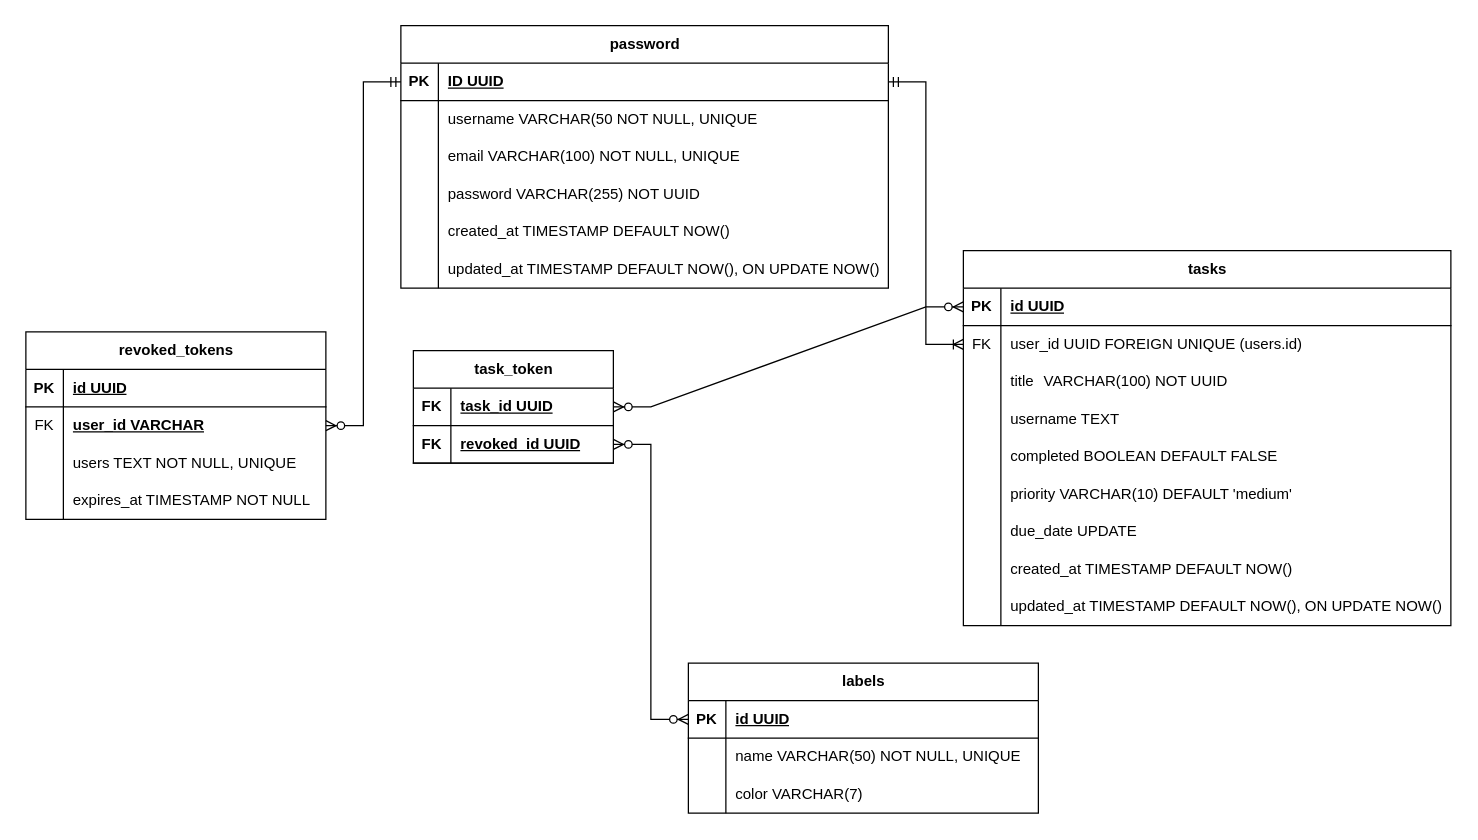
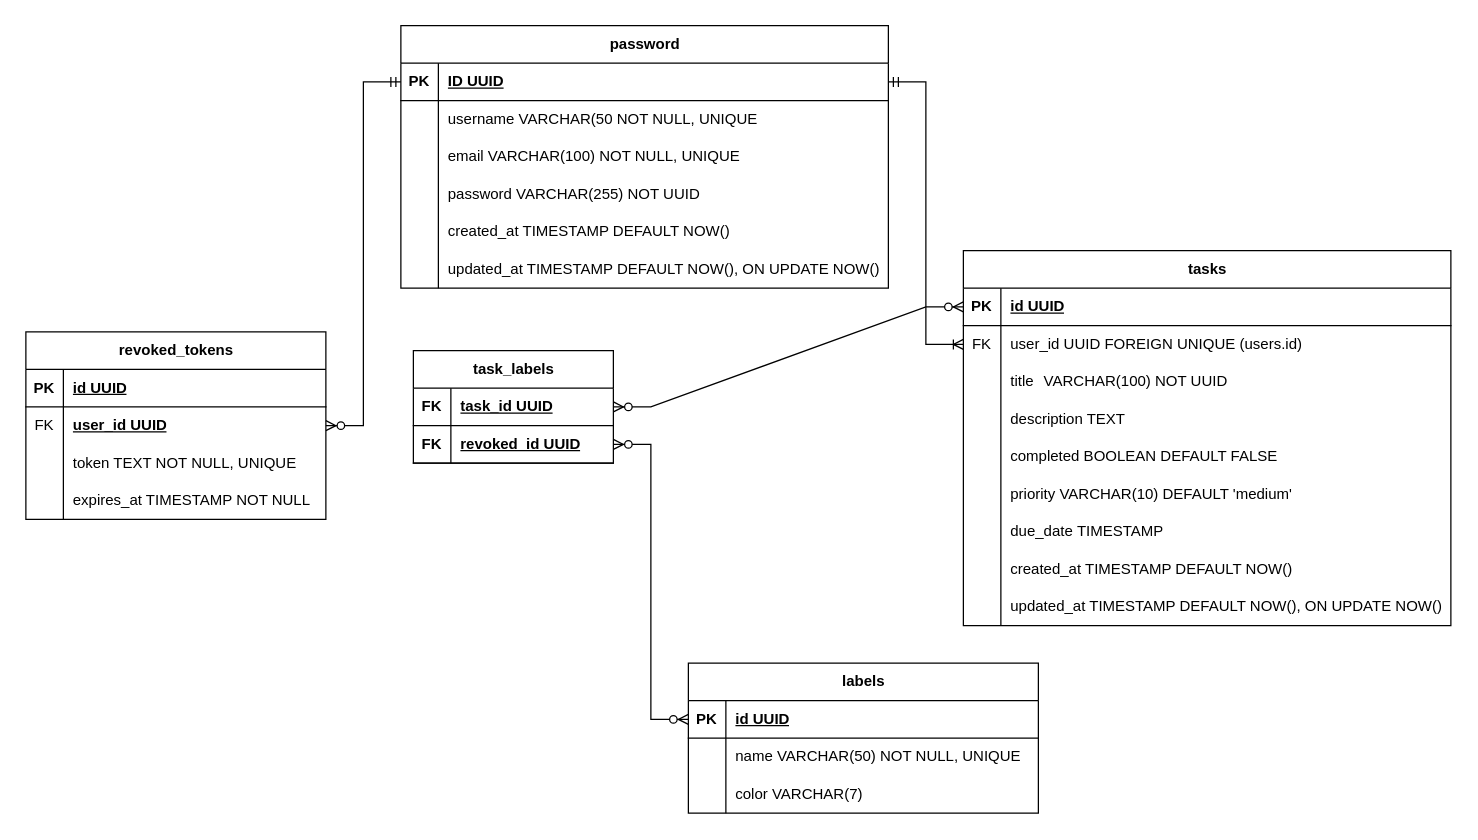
node "task_token": label "task_token" -> "task_labels"
node "username TEXT": label "username TEXT" -> "description TEXT"
node "user_id VARCHAR": label "user_id VARCHAR" -> "user_id UUID"
node "users TEXT NOT NULL, UNIQUE": label "users TEXT NOT NULL, UNIQUE" -> "token TEXT NOT NULL, UNIQUE"
node "due_date UPDATE": label "due_date UPDATE" -> "due_date TIMESTAMP"
